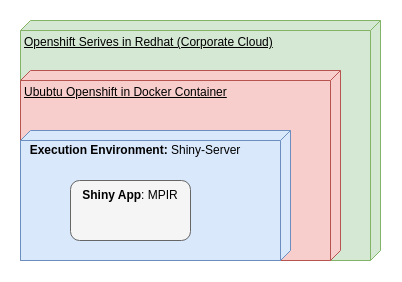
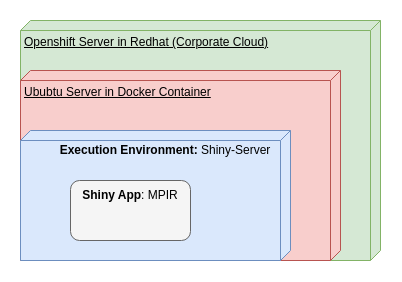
node "Openshift Serives in Redhat (Corporate Cloud)": label "Openshift Serives in Redhat (Corporate Cloud)" -> "Openshift Server in Redhat (Corporate Cloud)"
node "Ububtu Openshift in Docker Container": label "Ububtu Openshift in Docker Container" -> "Ububtu Server in Docker Container"
node "Execution Environment: Shiny-Server": moved (136, 151) -> (166, 151)
